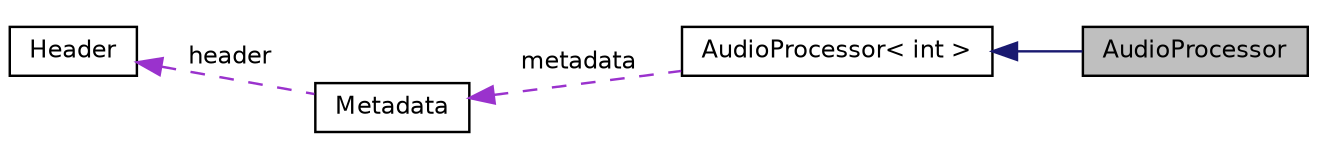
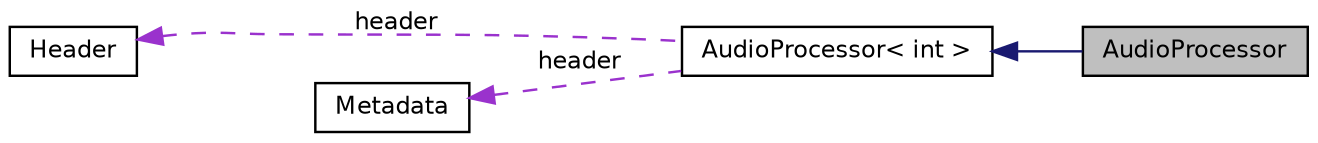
edge "AudioProcessor< int >" -> "Metadata": label " metadata" -> " header"
edge "Metadata" -> "Header": now "AudioProcessor< int >" -> "Header"
